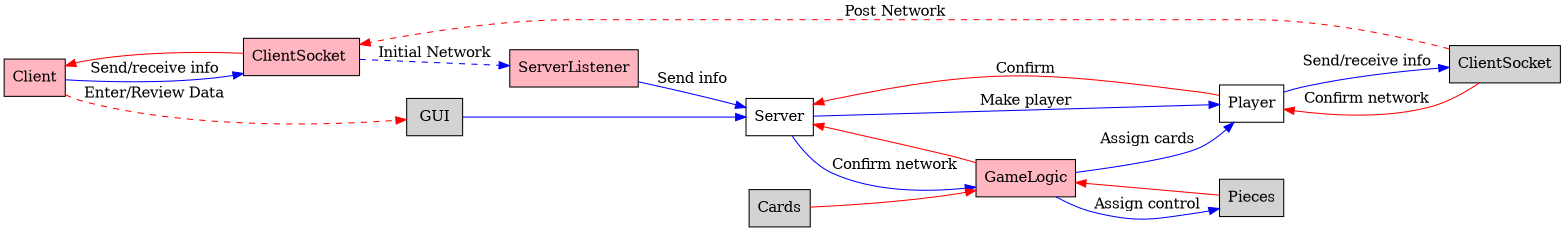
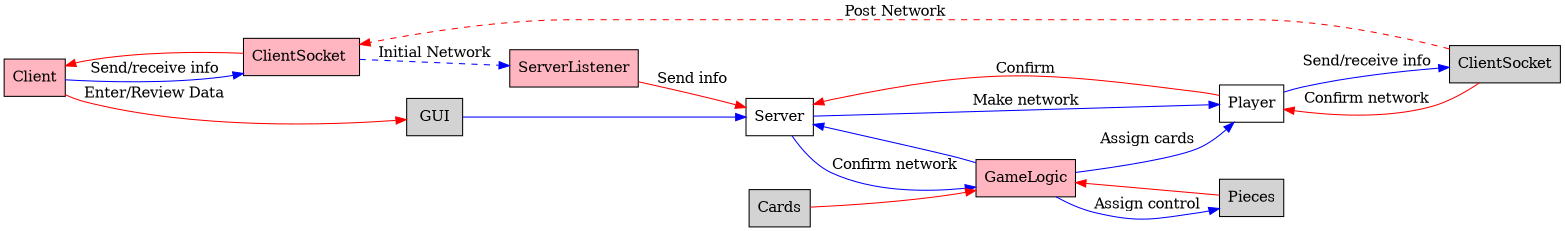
edge "ServerListener" -> "Server": color blue -> red
edge "Server" -> "Player": label "Make player" -> "Make network"
edge "Client" -> "GUI": style dashed -> solid
edge "GameLogic" -> "Server": color red -> blue
